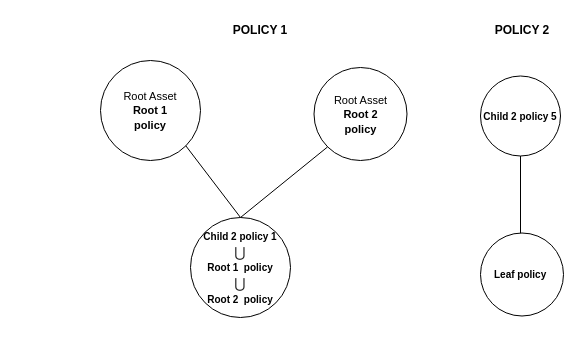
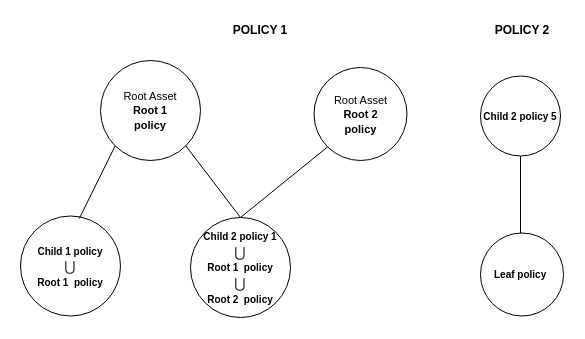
edge "Root Asset Root 1 policy" -- "Child 1 policy ⋃ Root 1 policy": added
node "Child 1 policy ⋃ Root 1 policy": added
